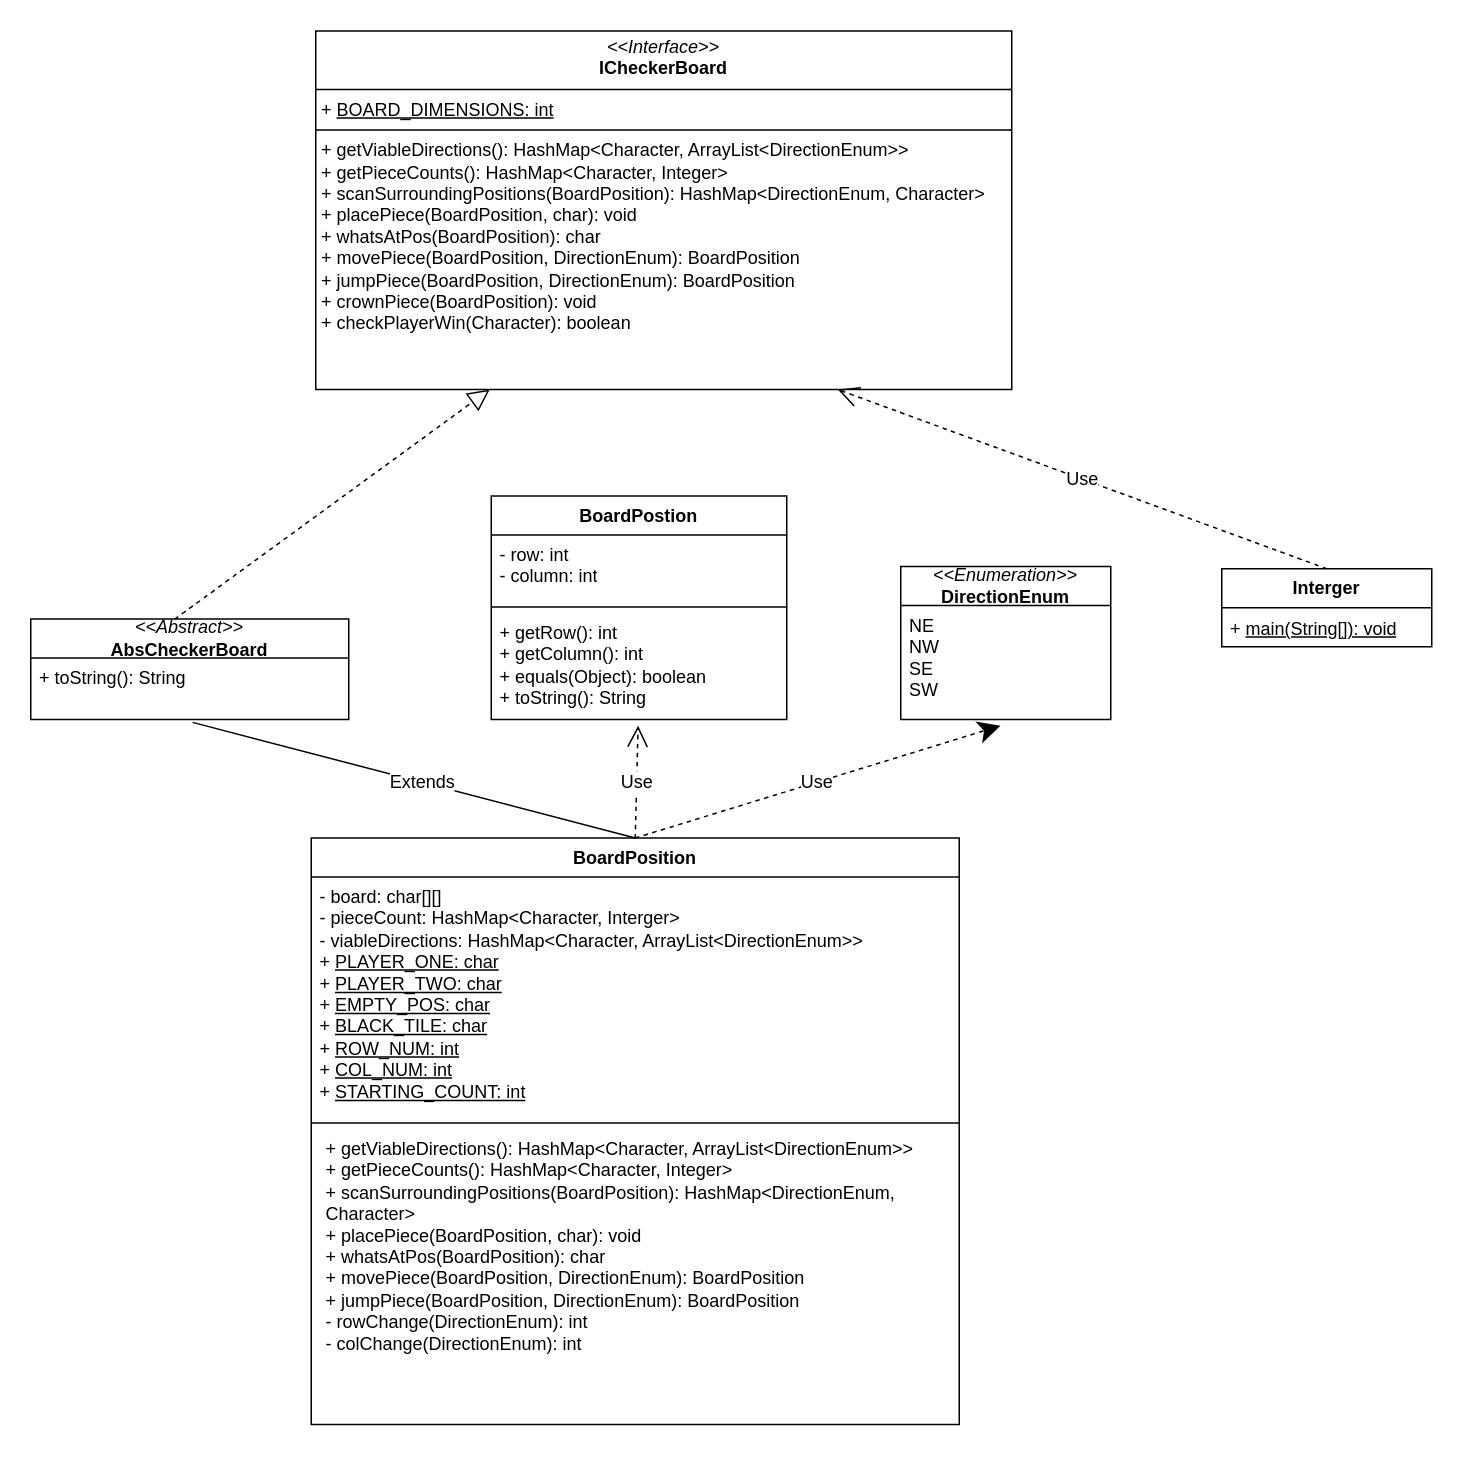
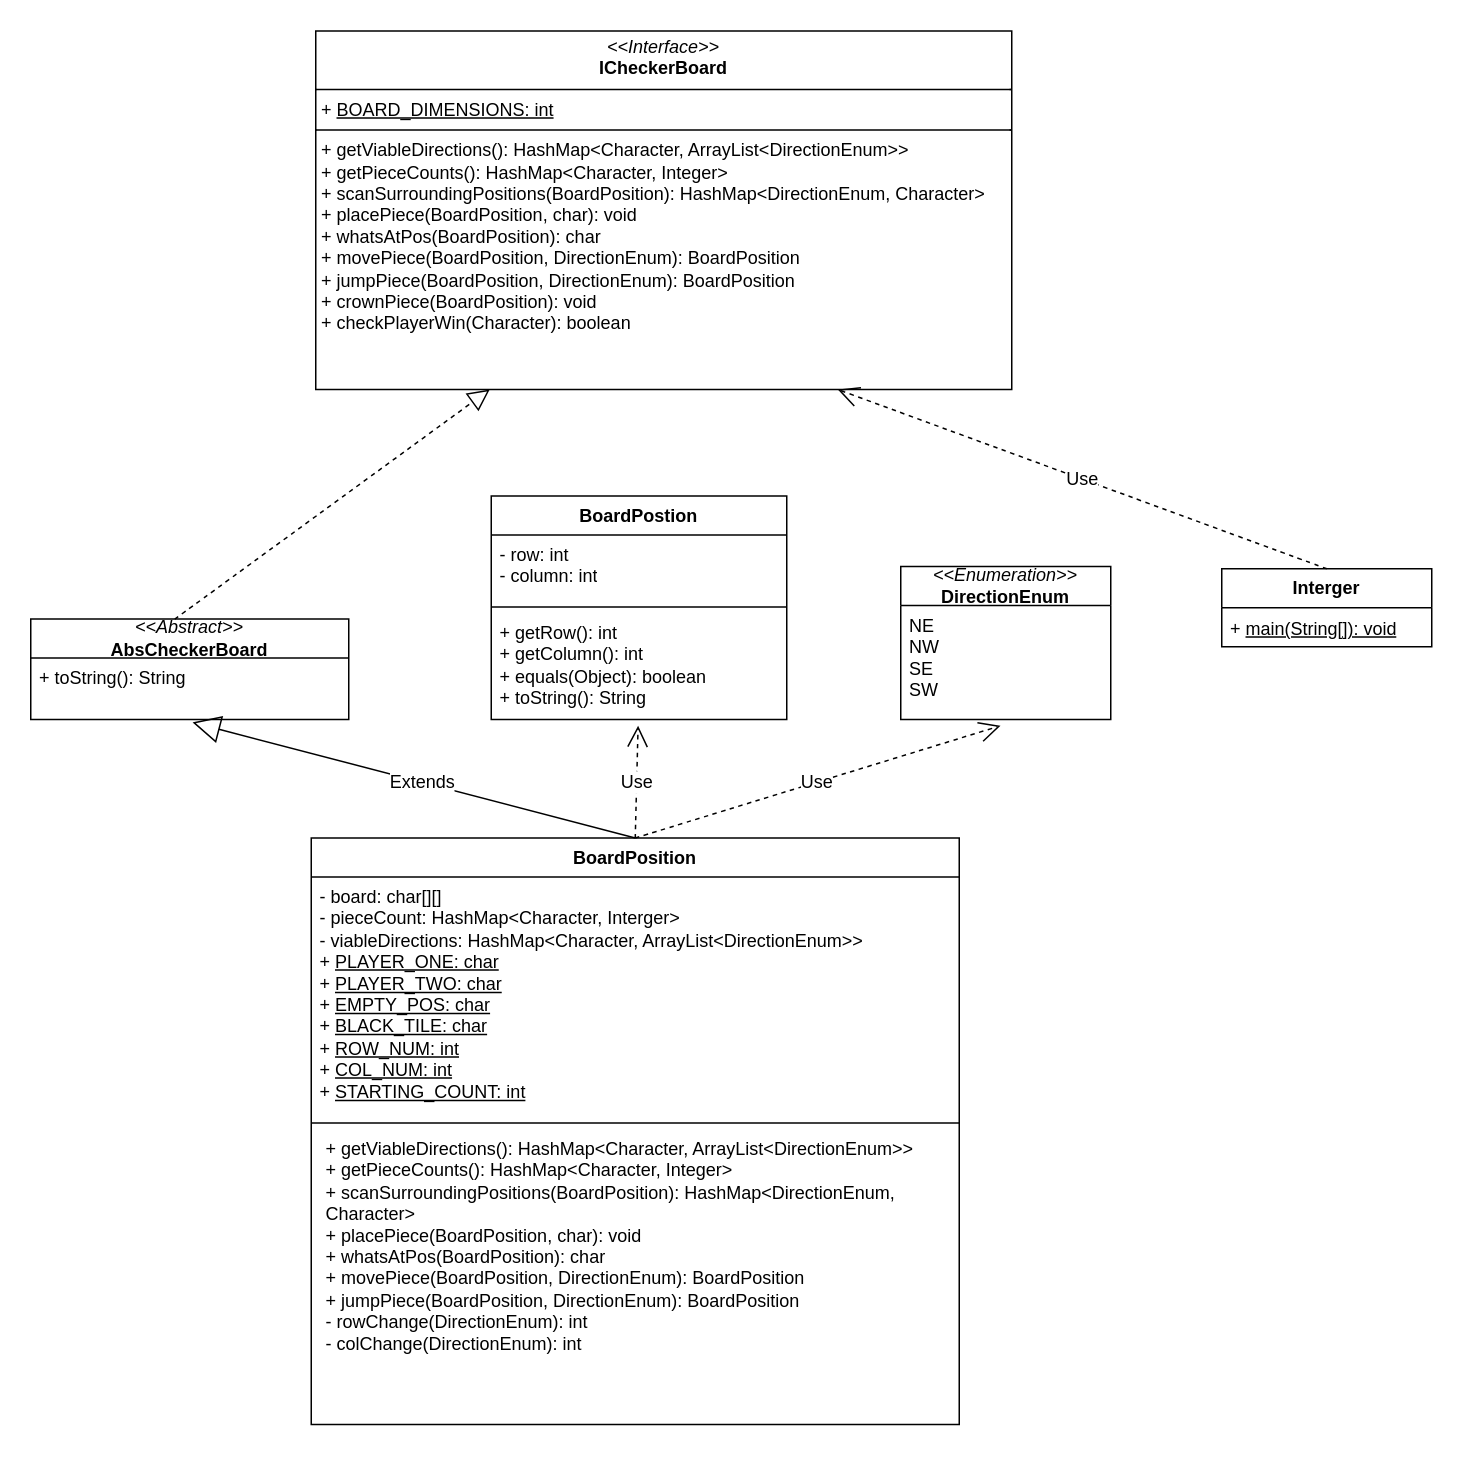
edge "+ toString(): String" -- "BoardPosition": arrowhead none -> block
edge "BoardPosition" -> "NE NW SE SW": arrowhead classic -> open
